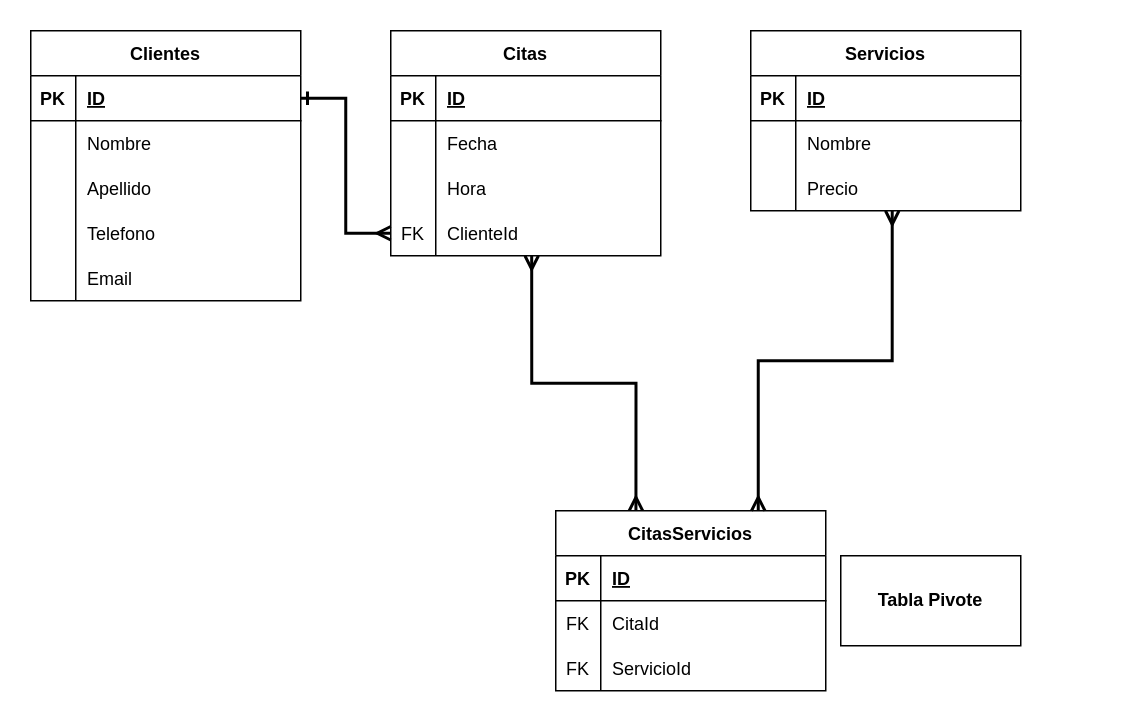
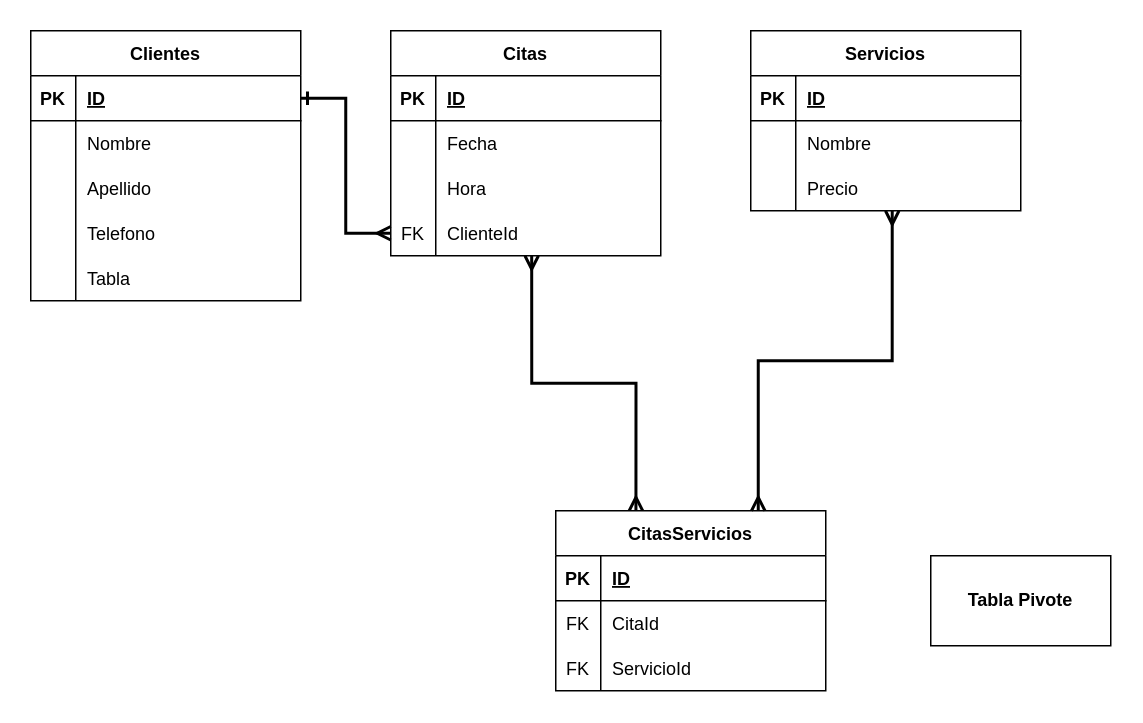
node "Email": label "Email" -> "Tabla"
node "Tabla Pivote": moved (931, 601) -> (1021, 601)
